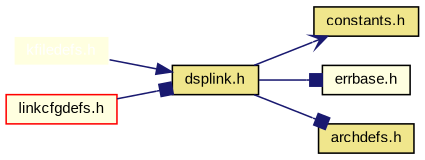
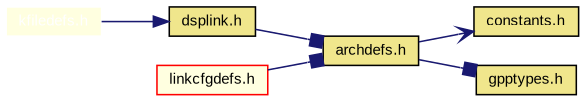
edge "dsplink.h" -> "constants.h": now "archdefs.h" -> "constants.h"
node "errbase.h": removed
node "gpptypes.h": added
edge "linkcfgdefs.h" -> "dsplink.h": now "linkcfgdefs.h" -> "archdefs.h"
